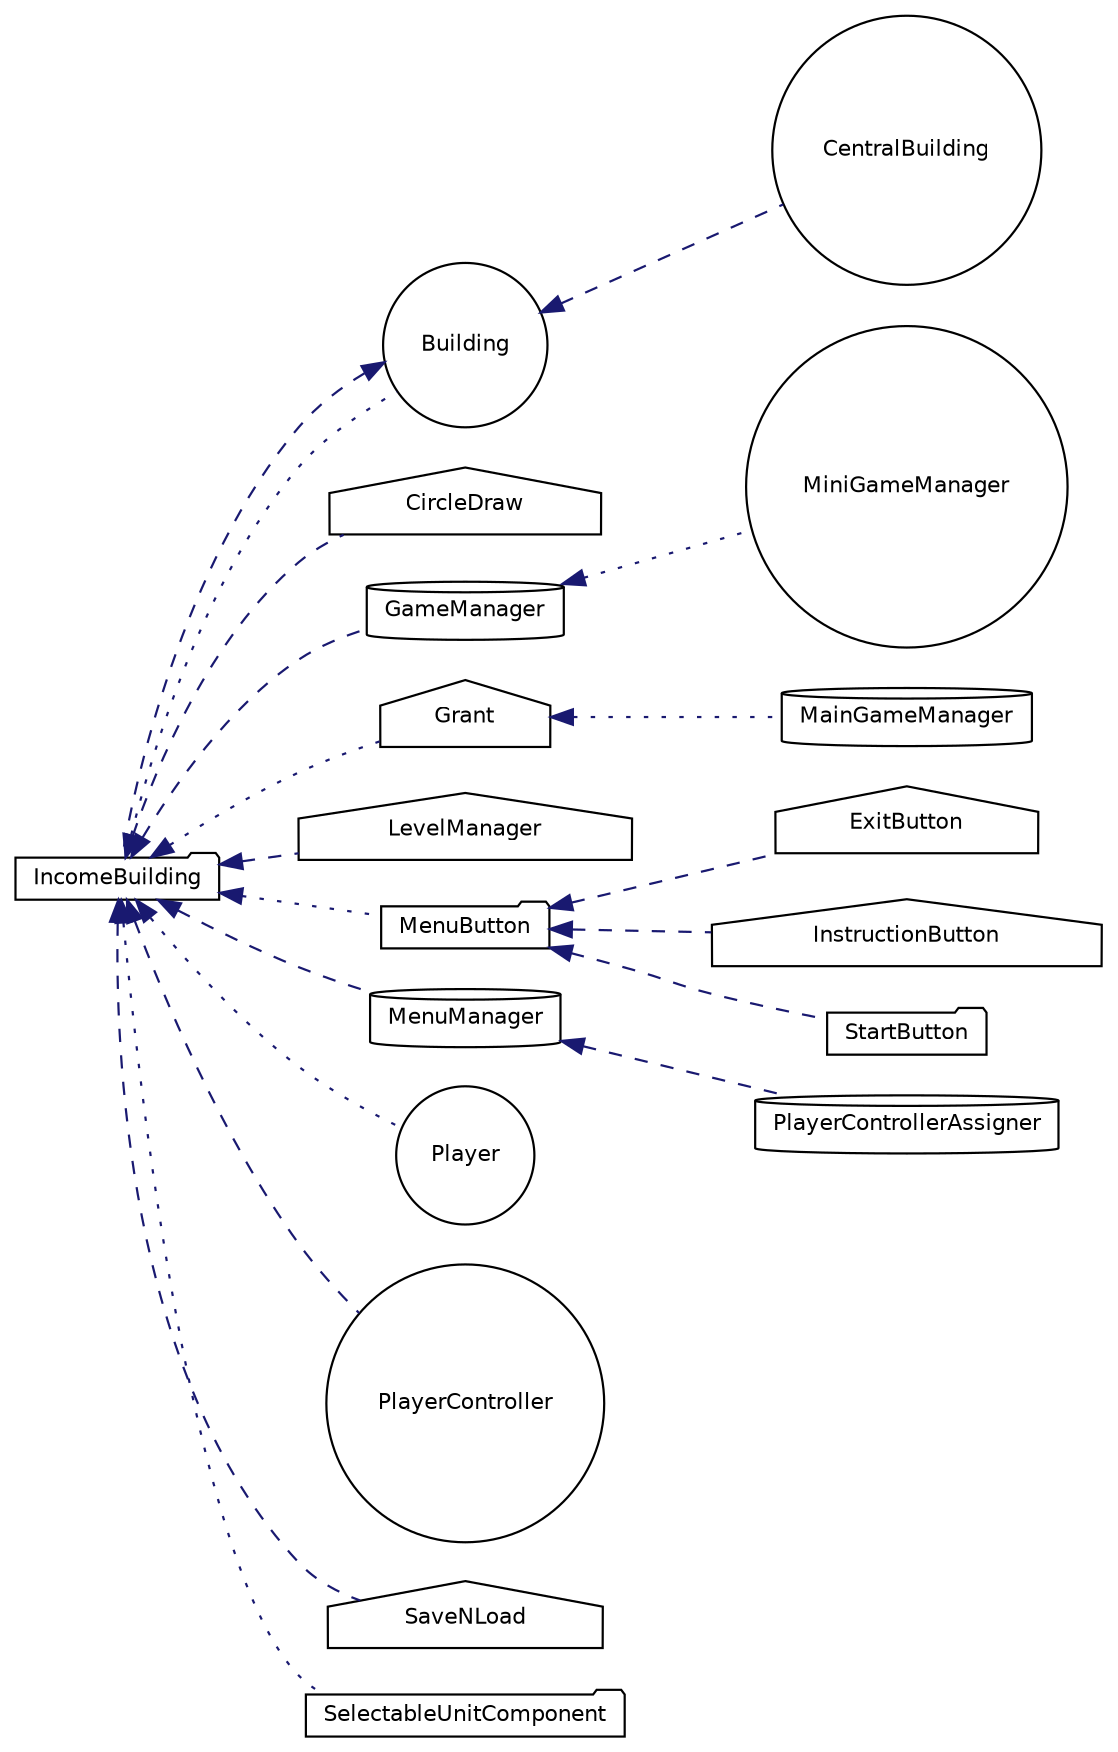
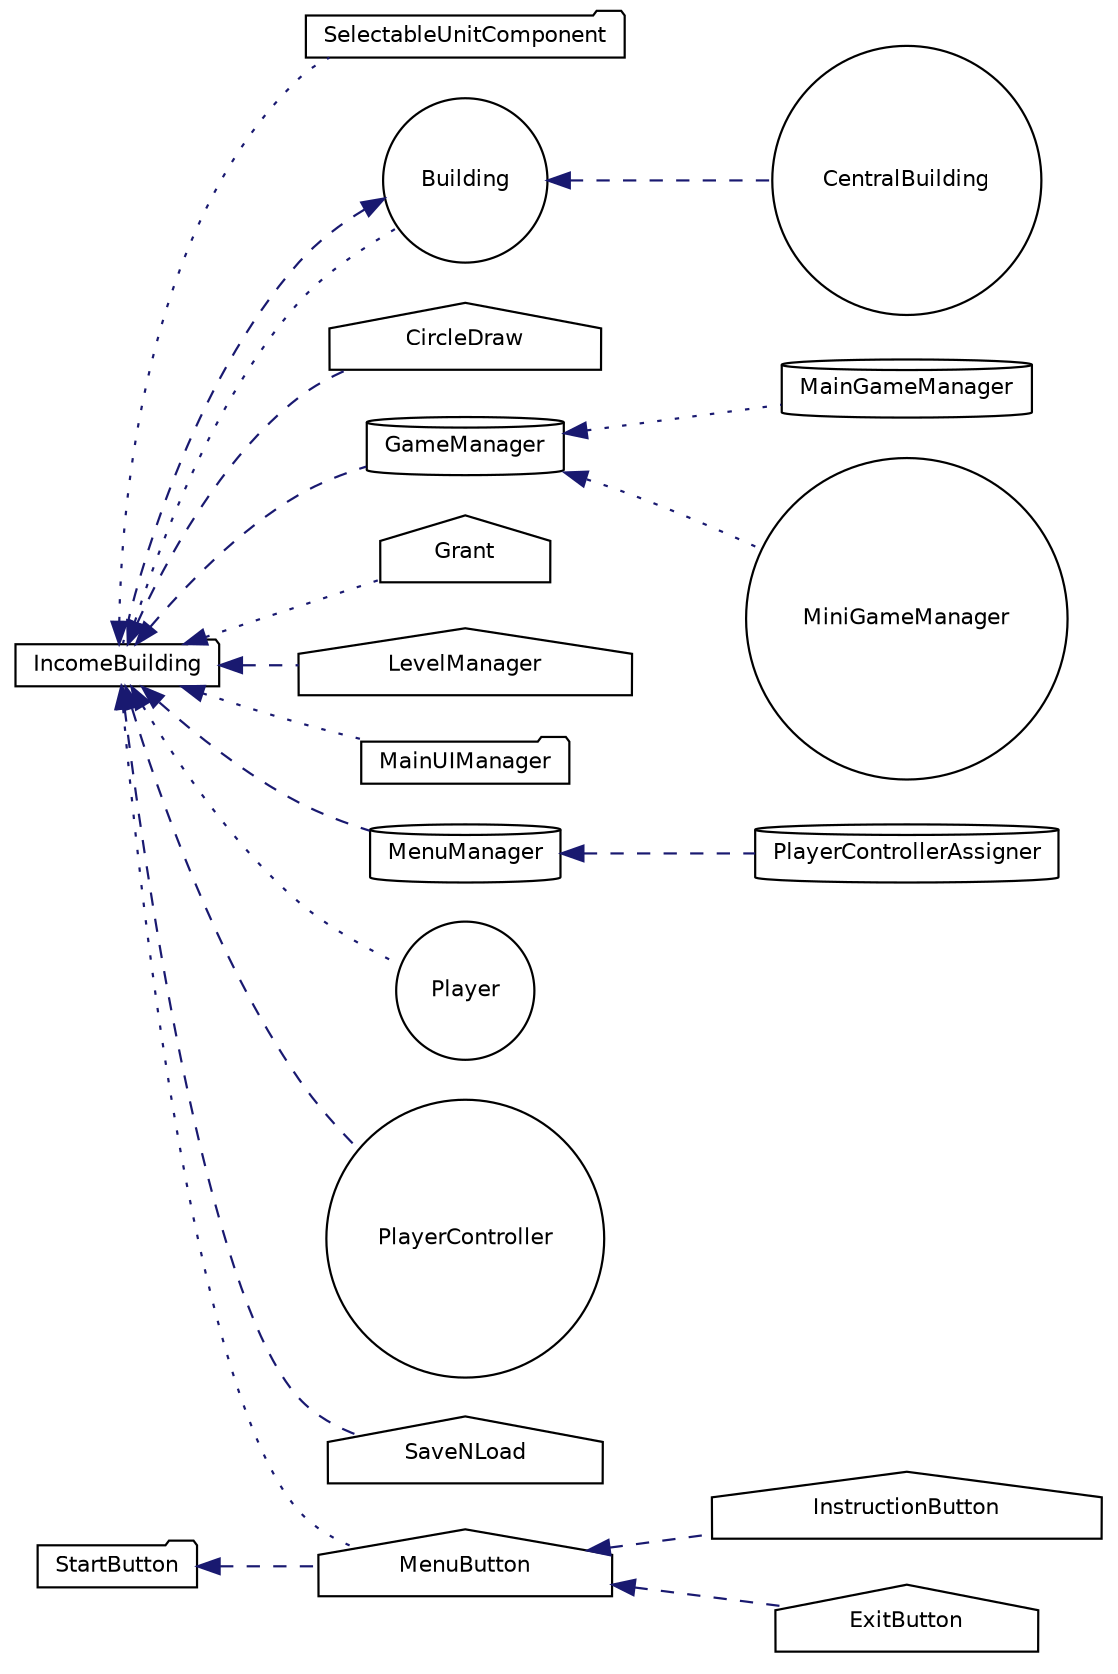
edge "MainGameManager" -> "Grant": now "MainGameManager" -> "GameManager"
node "MainUIManager": added
node "MenuButton": shape folder -> house
edge "StartButton" -> "MenuButton": reversed
